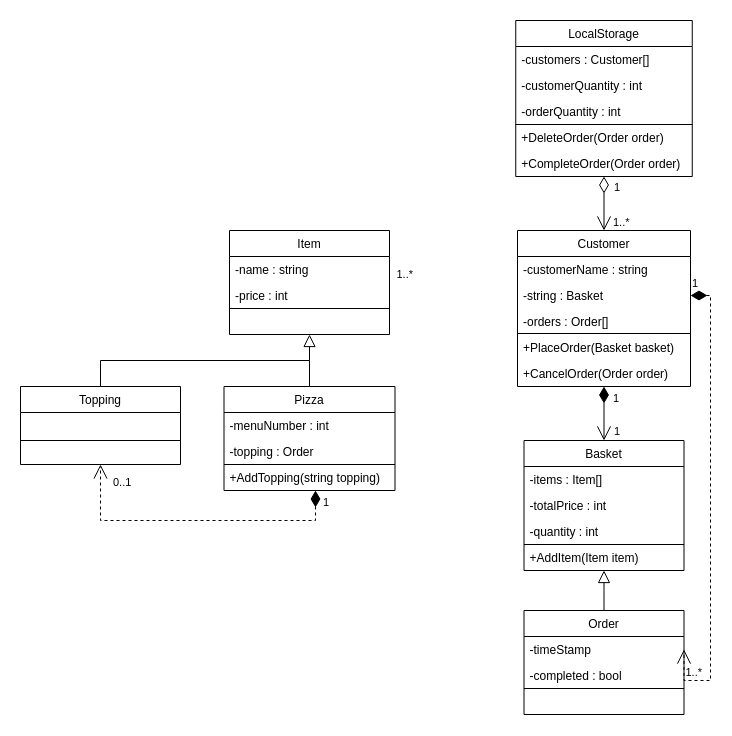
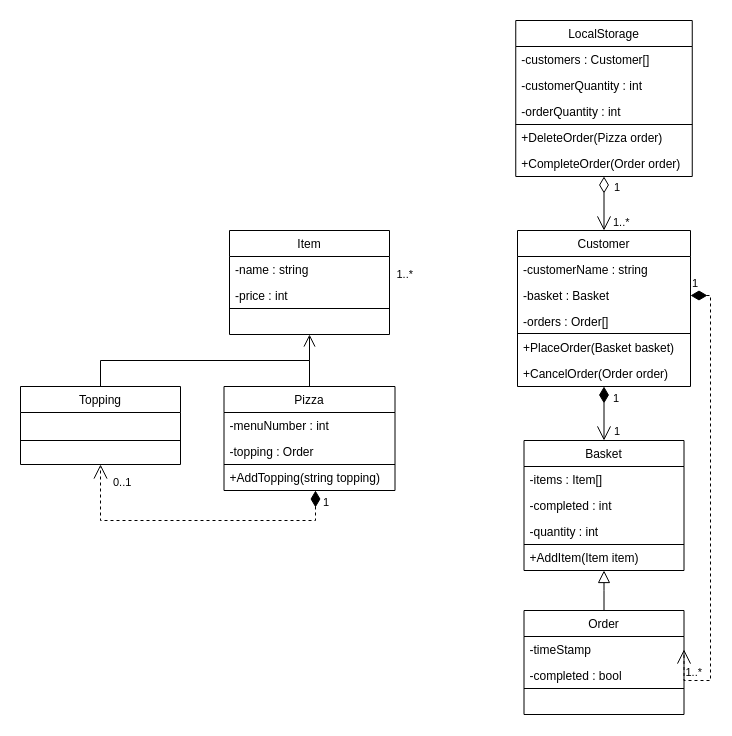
node "+DeleteOrder(Order order)": label "+DeleteOrder(Order order)" -> "+DeleteOrder(Pizza order)"
node "-string : Basket": label "-string : Basket" -> "-basket : Basket"
edge "Pizza" -> "Item": arrowhead block -> open
node "-totalPrice : int": label "-totalPrice : int" -> "-completed : int"
